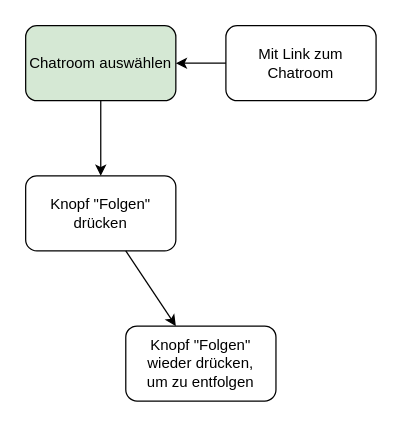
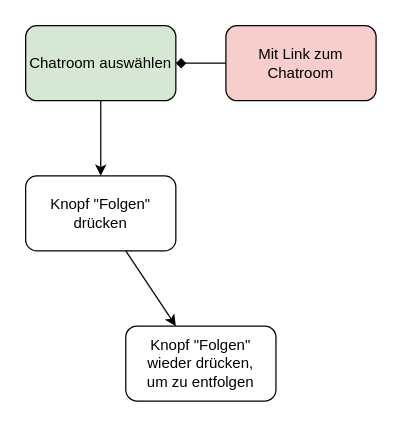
edge "Mit Link zum Chatroom" -> "Chatroom auswählen": arrowhead classic -> diamond
node "Mit Link zum Chatroom": fillcolor #ffffff -> #f8cecc
